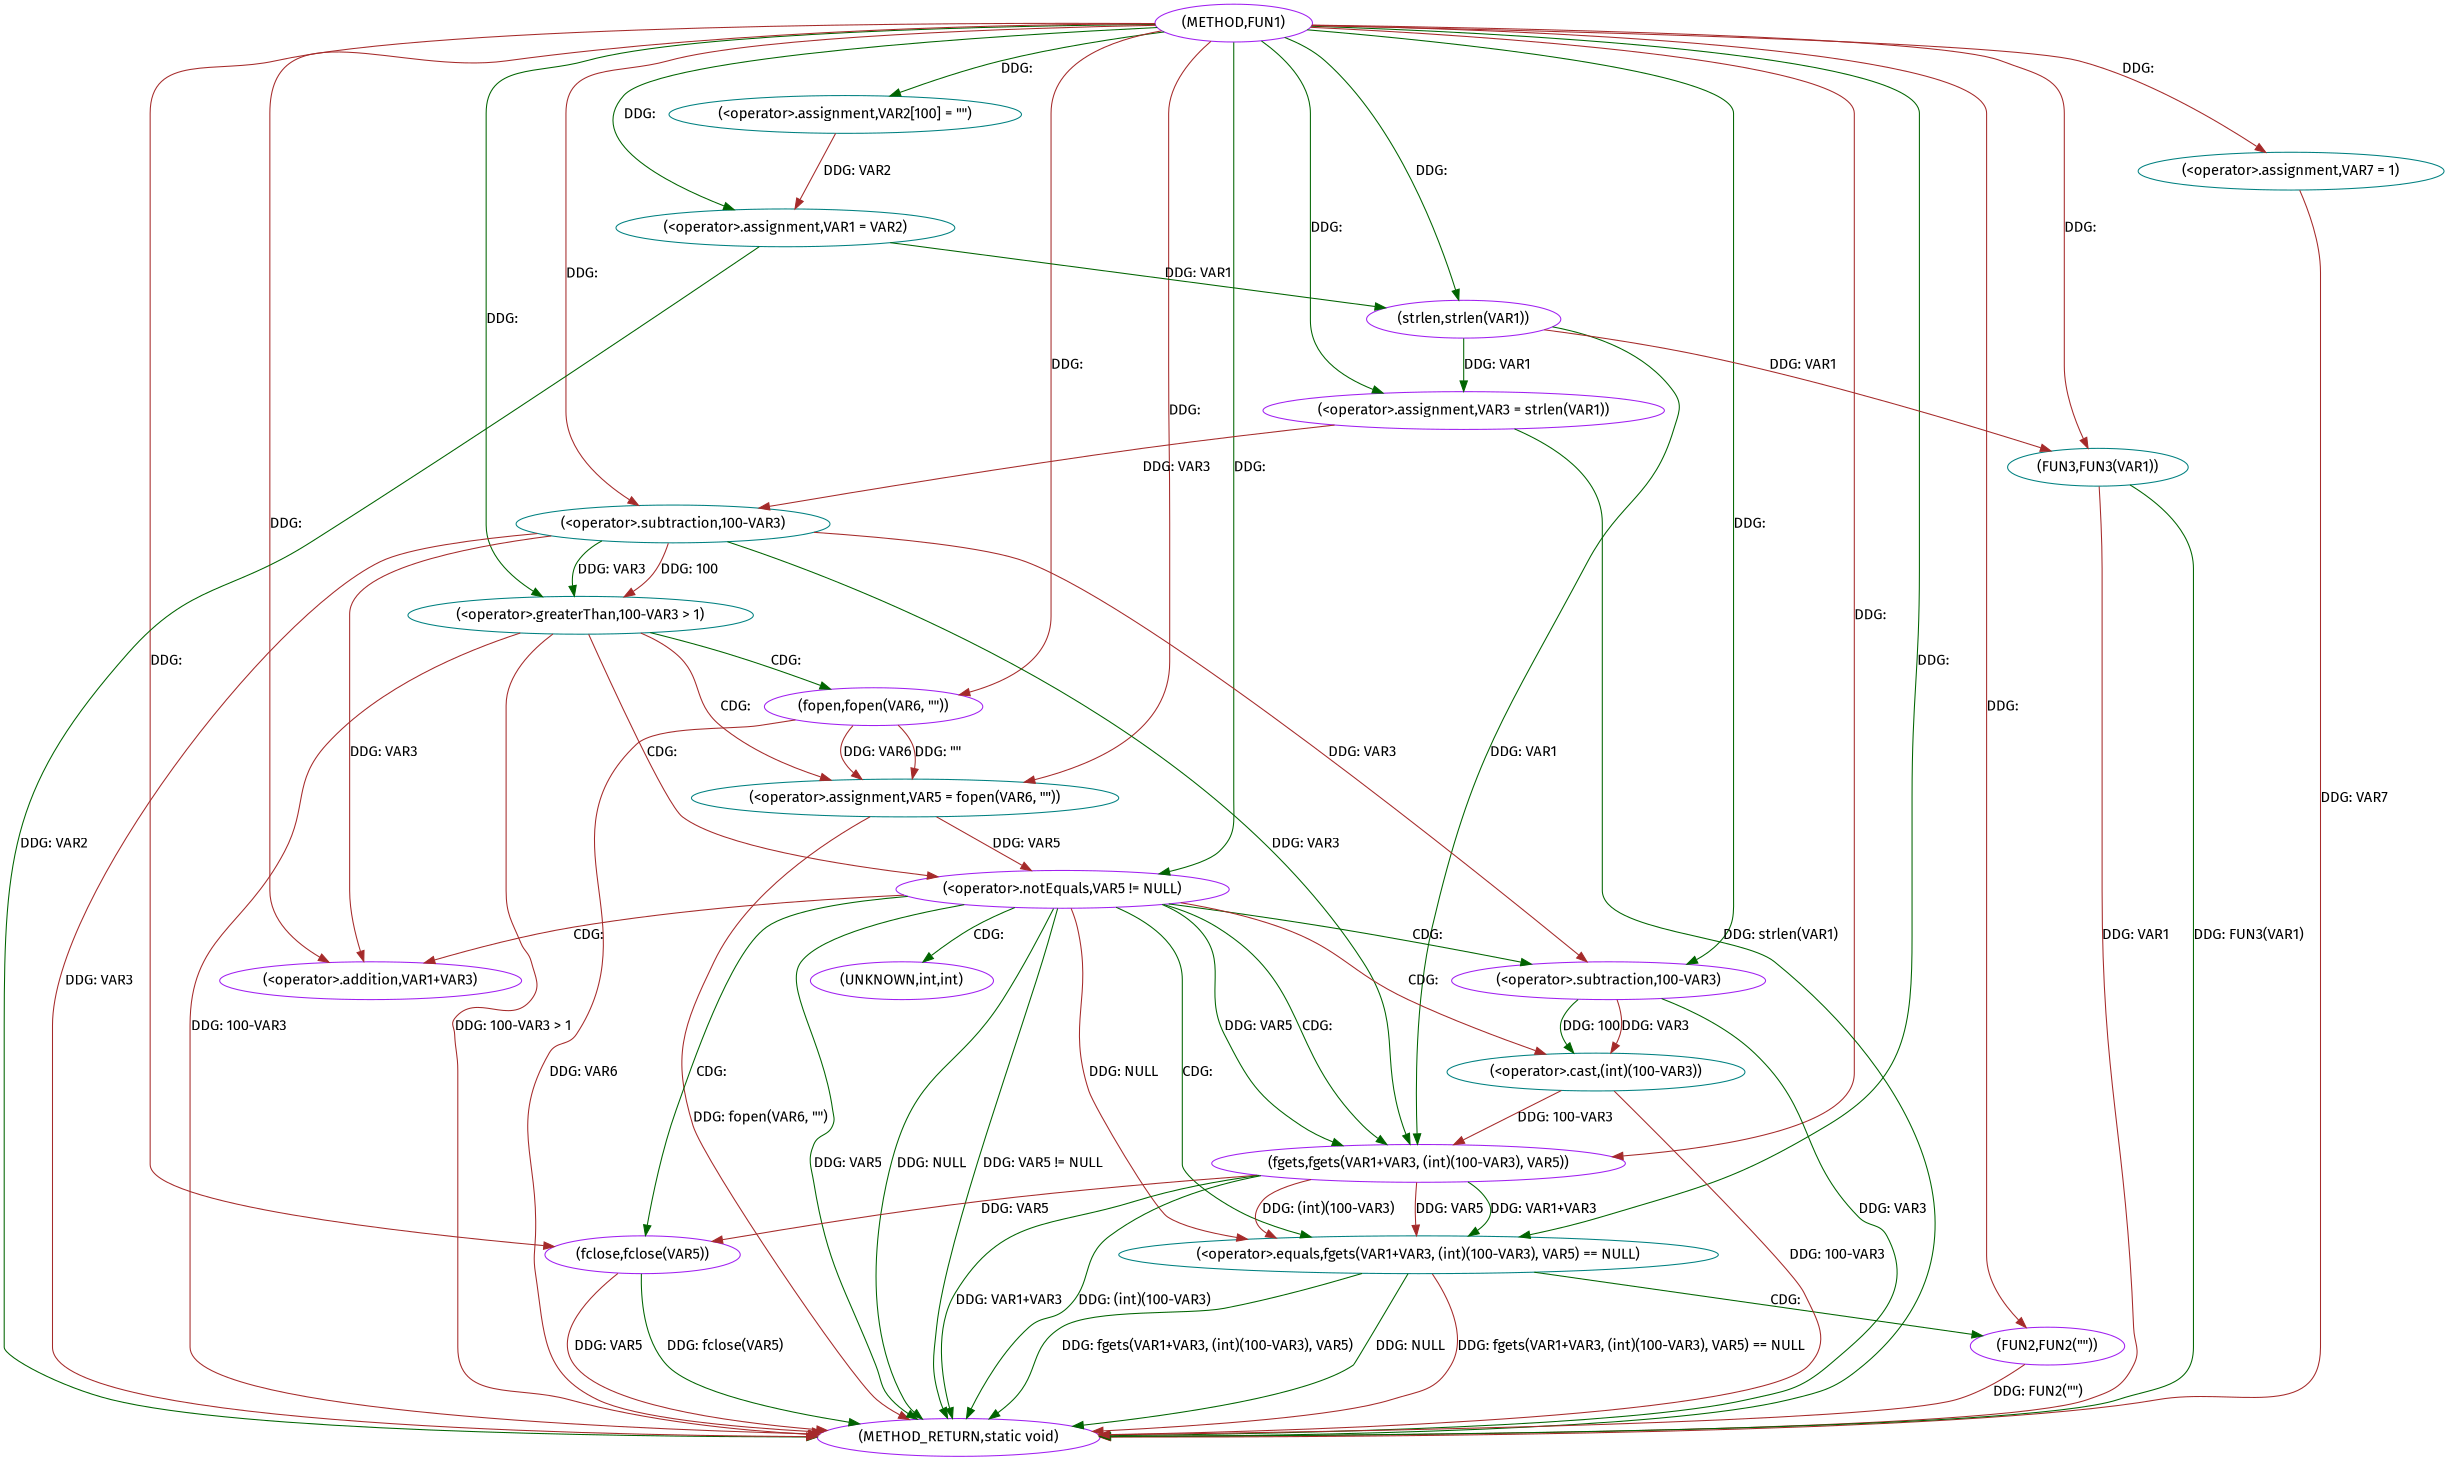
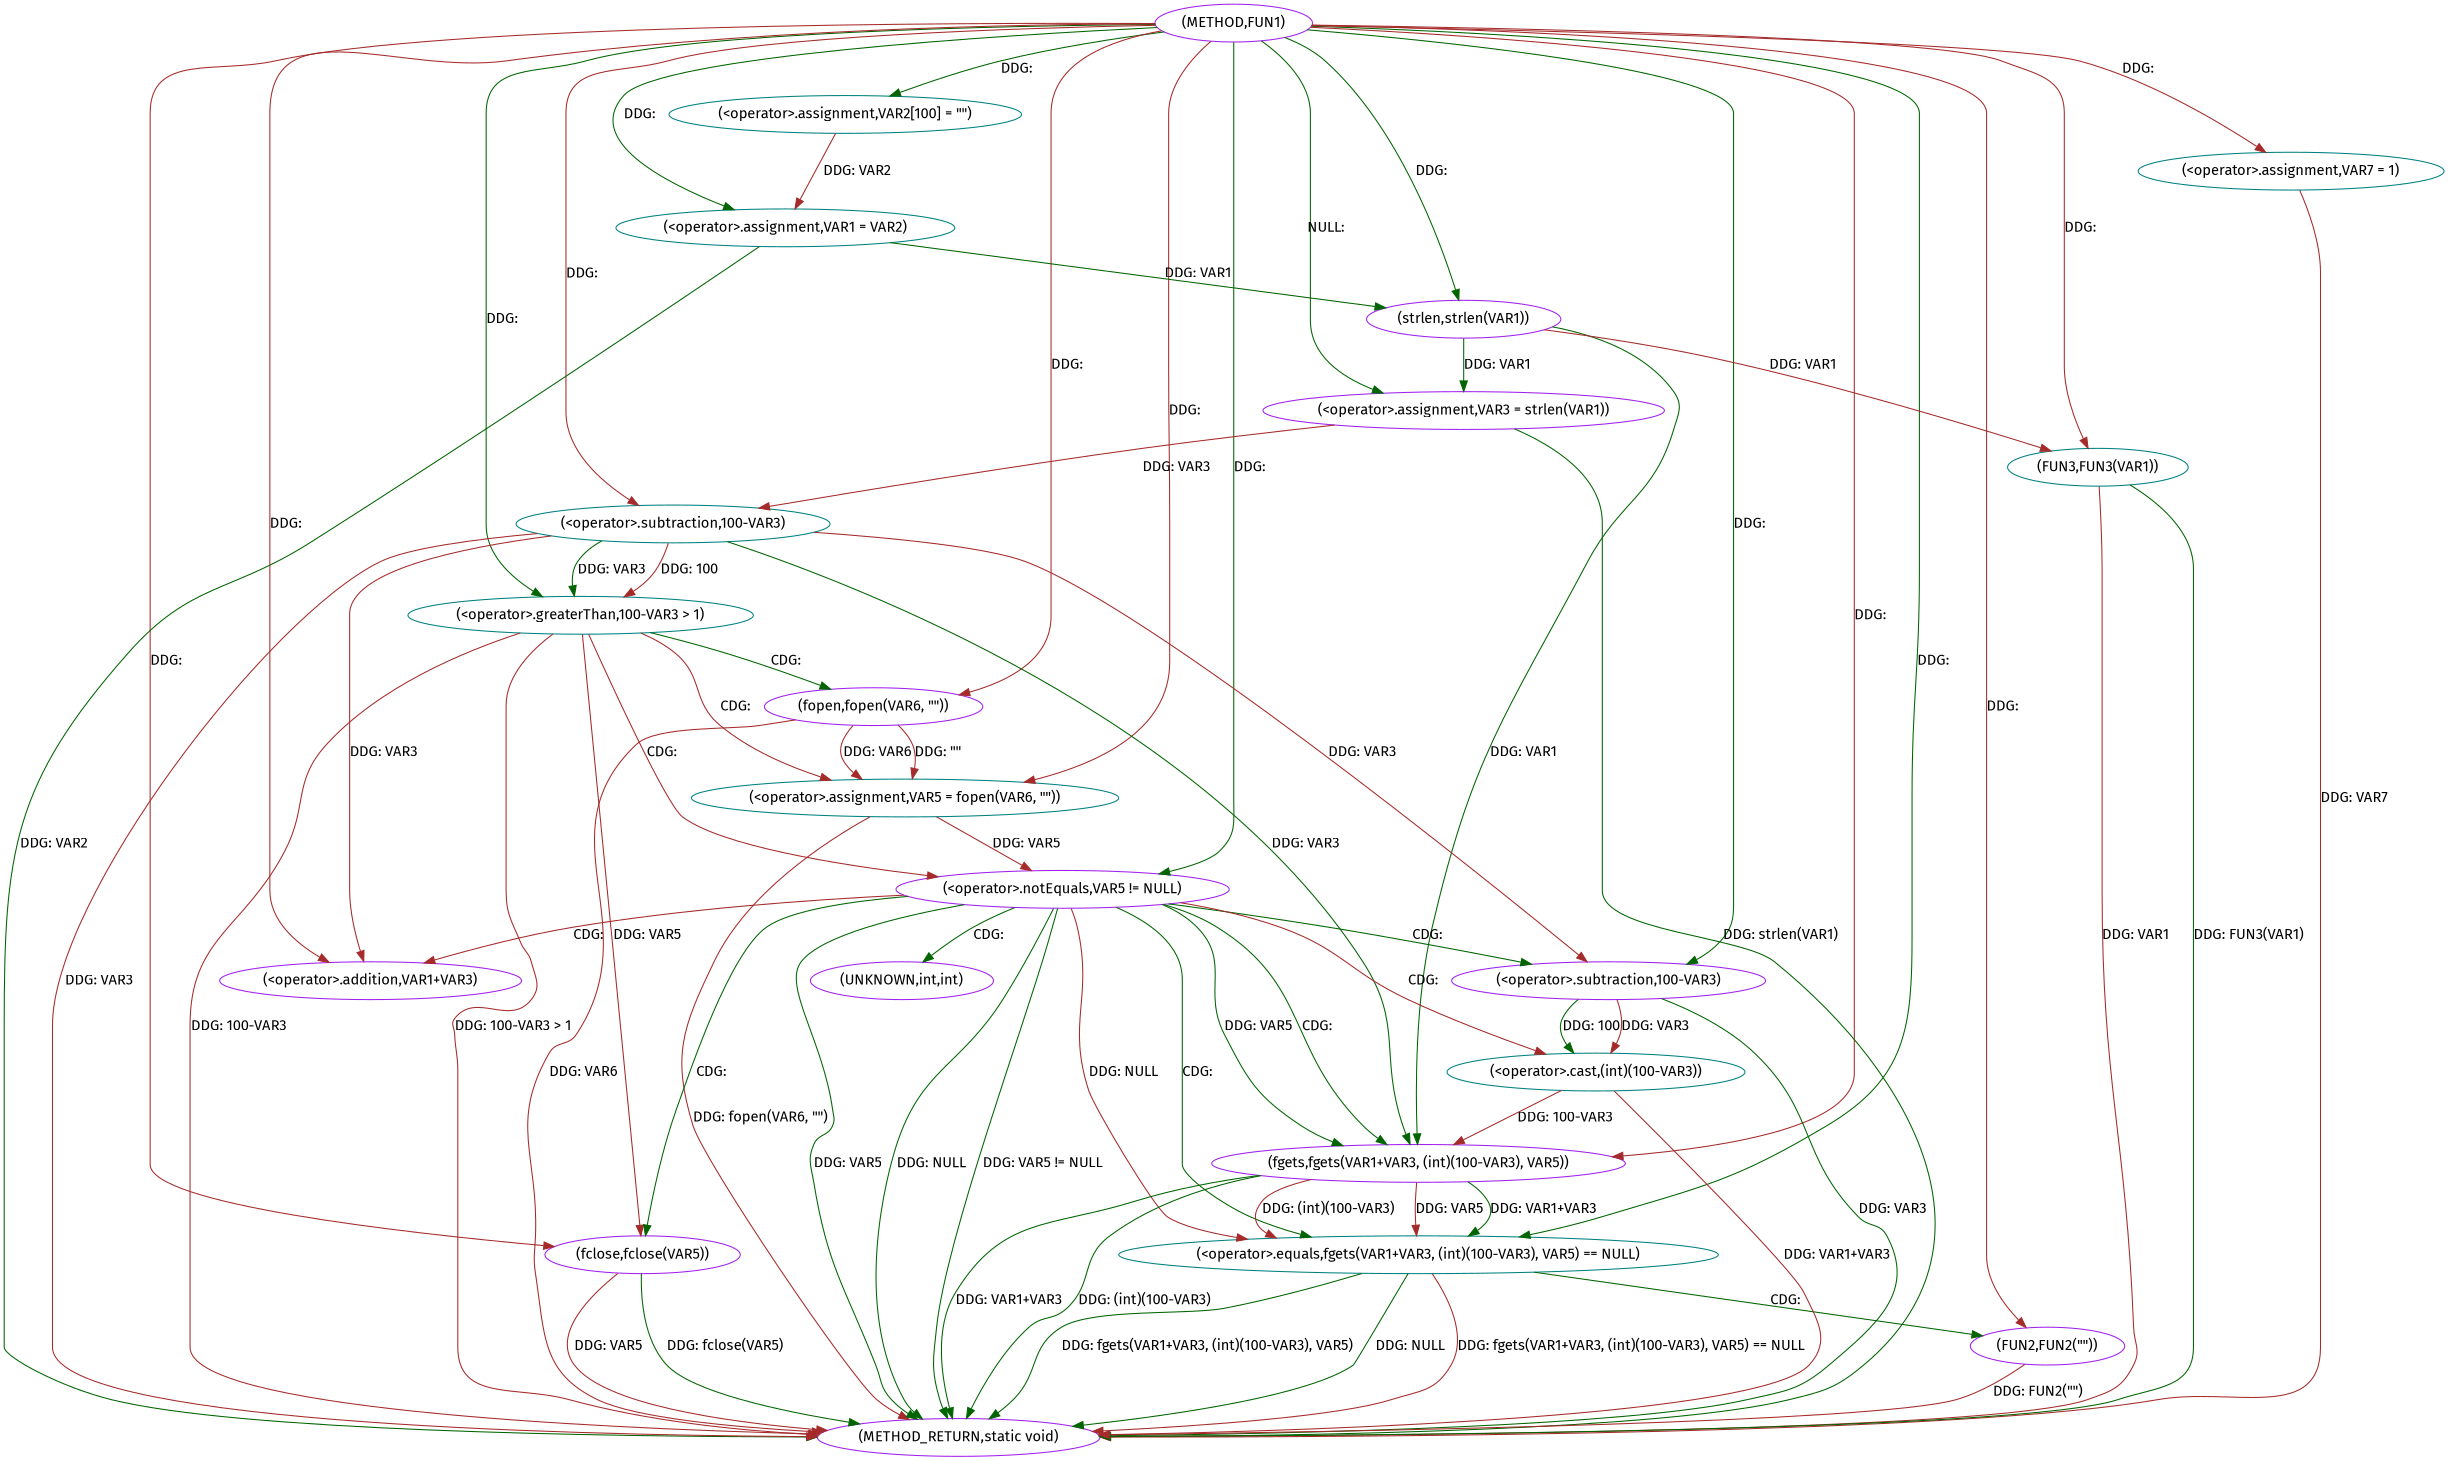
edge "(METHOD,FUN1)" -> "(<operator>.assignment,VAR3 = strlen(VAR1))": label "DDG: " -> "NULL: "
edge "(fgets,fgets(VAR1+VAR3, (int)(100-VAR3), VAR5))" -> "(fclose,fclose(VAR5))": now "(<operator>.greaterThan,100-VAR3 > 1)" -> "(fclose,fclose(VAR5))"
edge "(<operator>.cast,(int)(100-VAR3))" -> "(METHOD_RETURN,static void)": label "DDG: 100-VAR3" -> "DDG: VAR1+VAR3"
